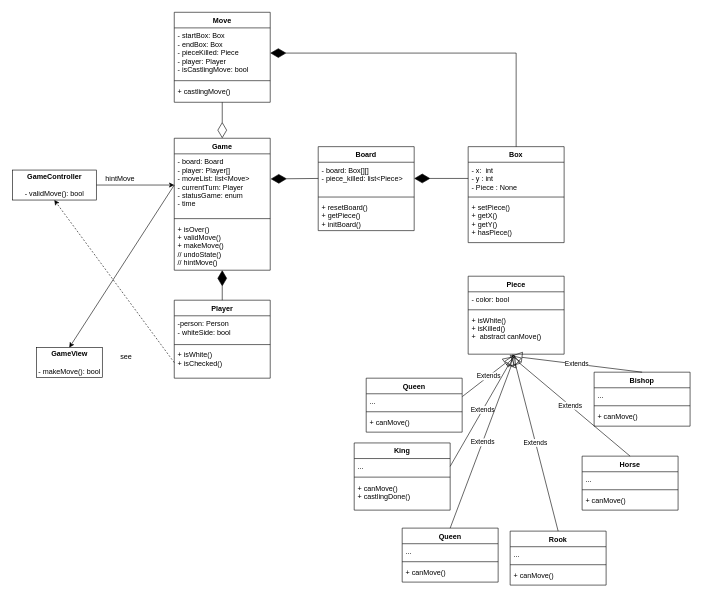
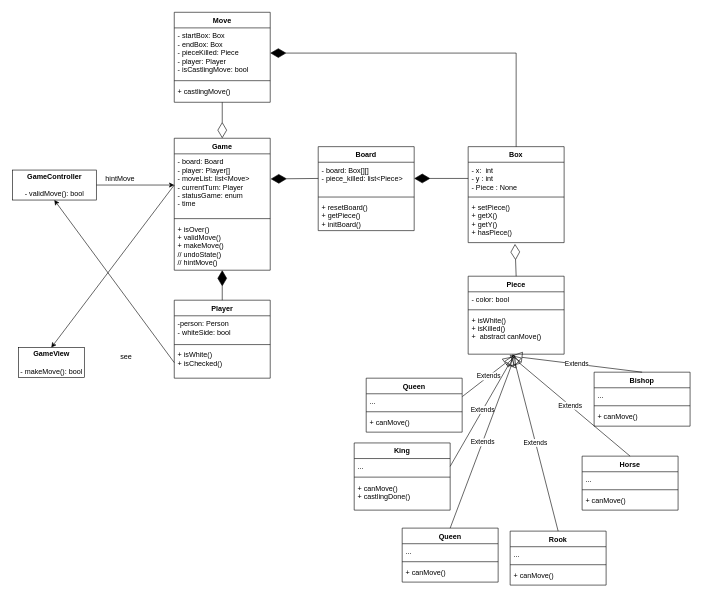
edge "Piece" -> "+ setPiece() + getX() + getY() + hasPiece()": added
edge "+ isWhite() + isChecked()" -> "GameController - validMove(): bool": style dashed -> solid
node "GameView - makeMove(): bool": moved (69, 363) -> (51, 363)
